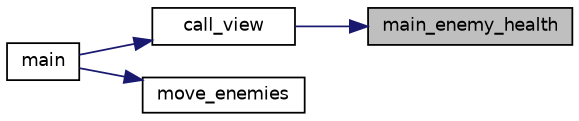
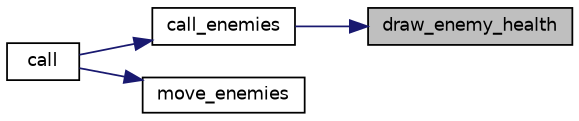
node "call_view": label "call_view" -> "call_enemies"
node "main_enemy_health": label "main_enemy_health" -> "draw_enemy_health"
node "main": label "main" -> "call"
